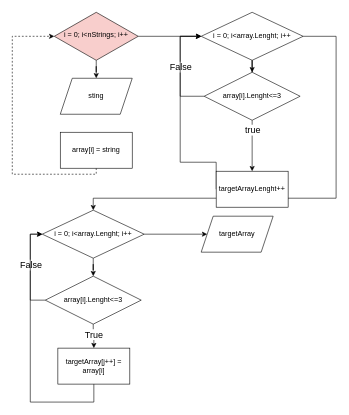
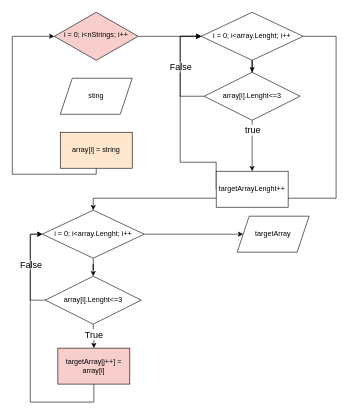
edge "i = 0; i<nStrings; i++" -> "sting": removed
edge "array[i] = string" -> "i = 0; i<nStrings; i++": style dashed -> solid
node "array[i] = string": fillcolor #ffffff -> #ffe6cc
node "targetArray": moved (237, 234) -> (273, 234)
node "targetArray[j++] = array[i]": fillcolor #ffffff -> #f8cecc
